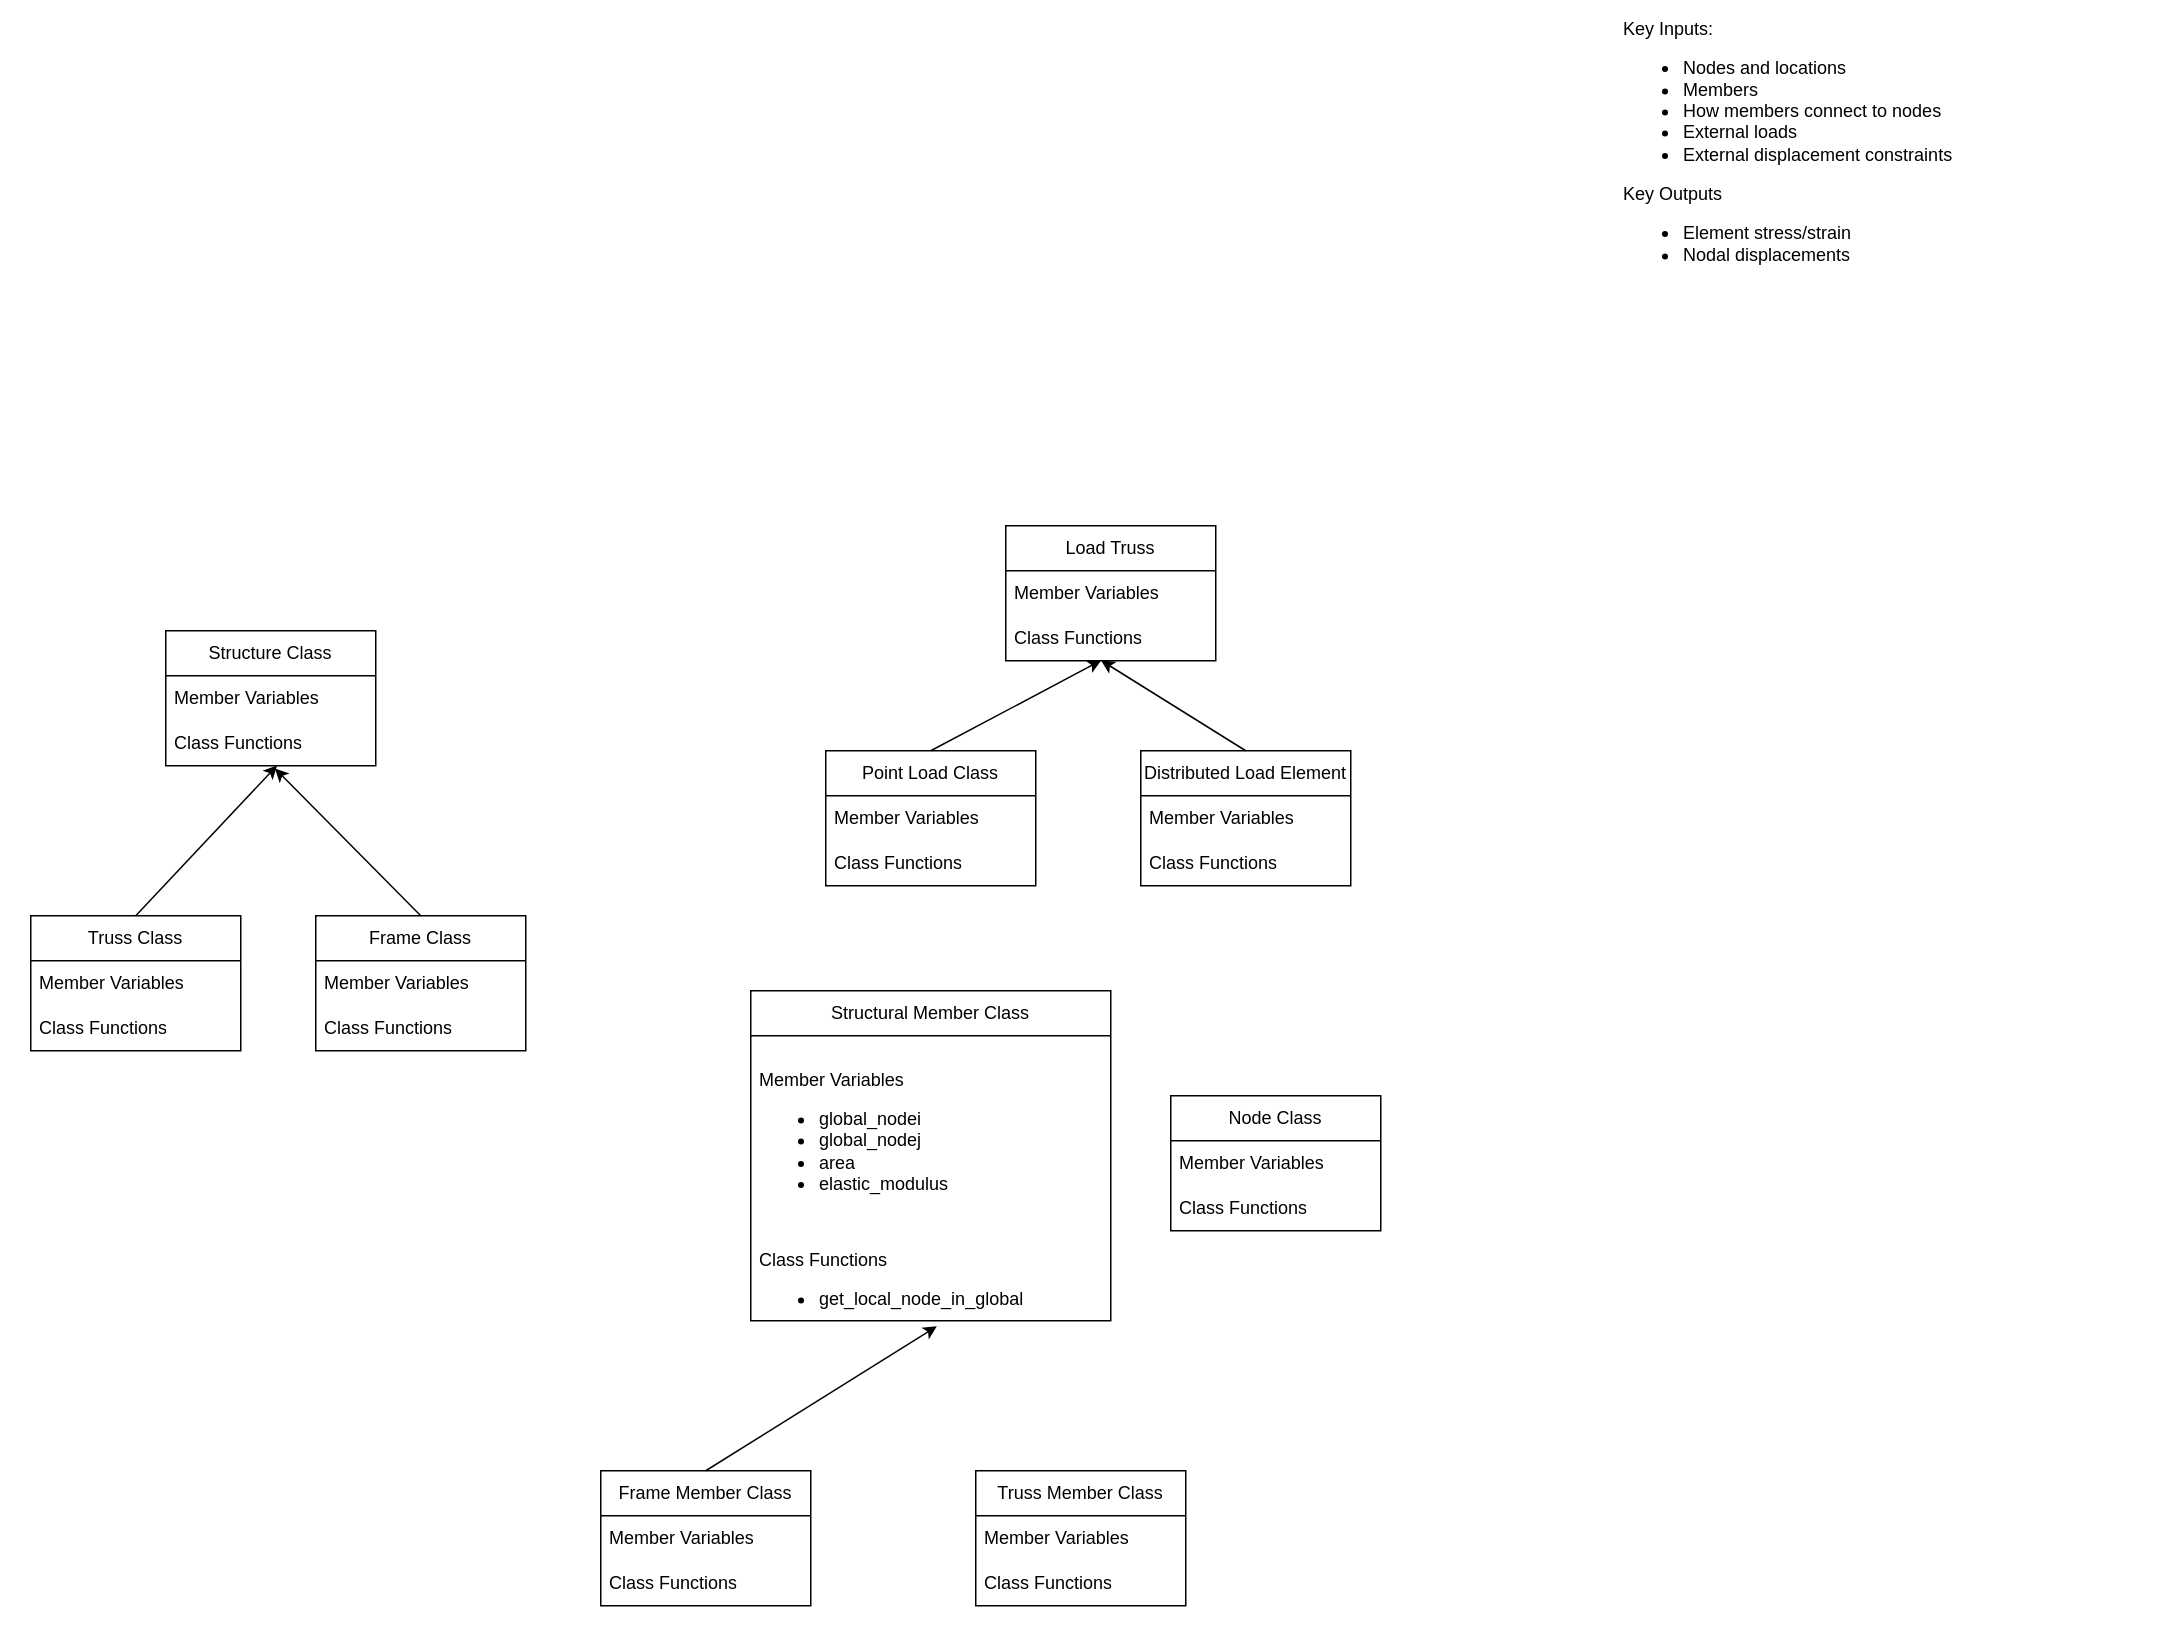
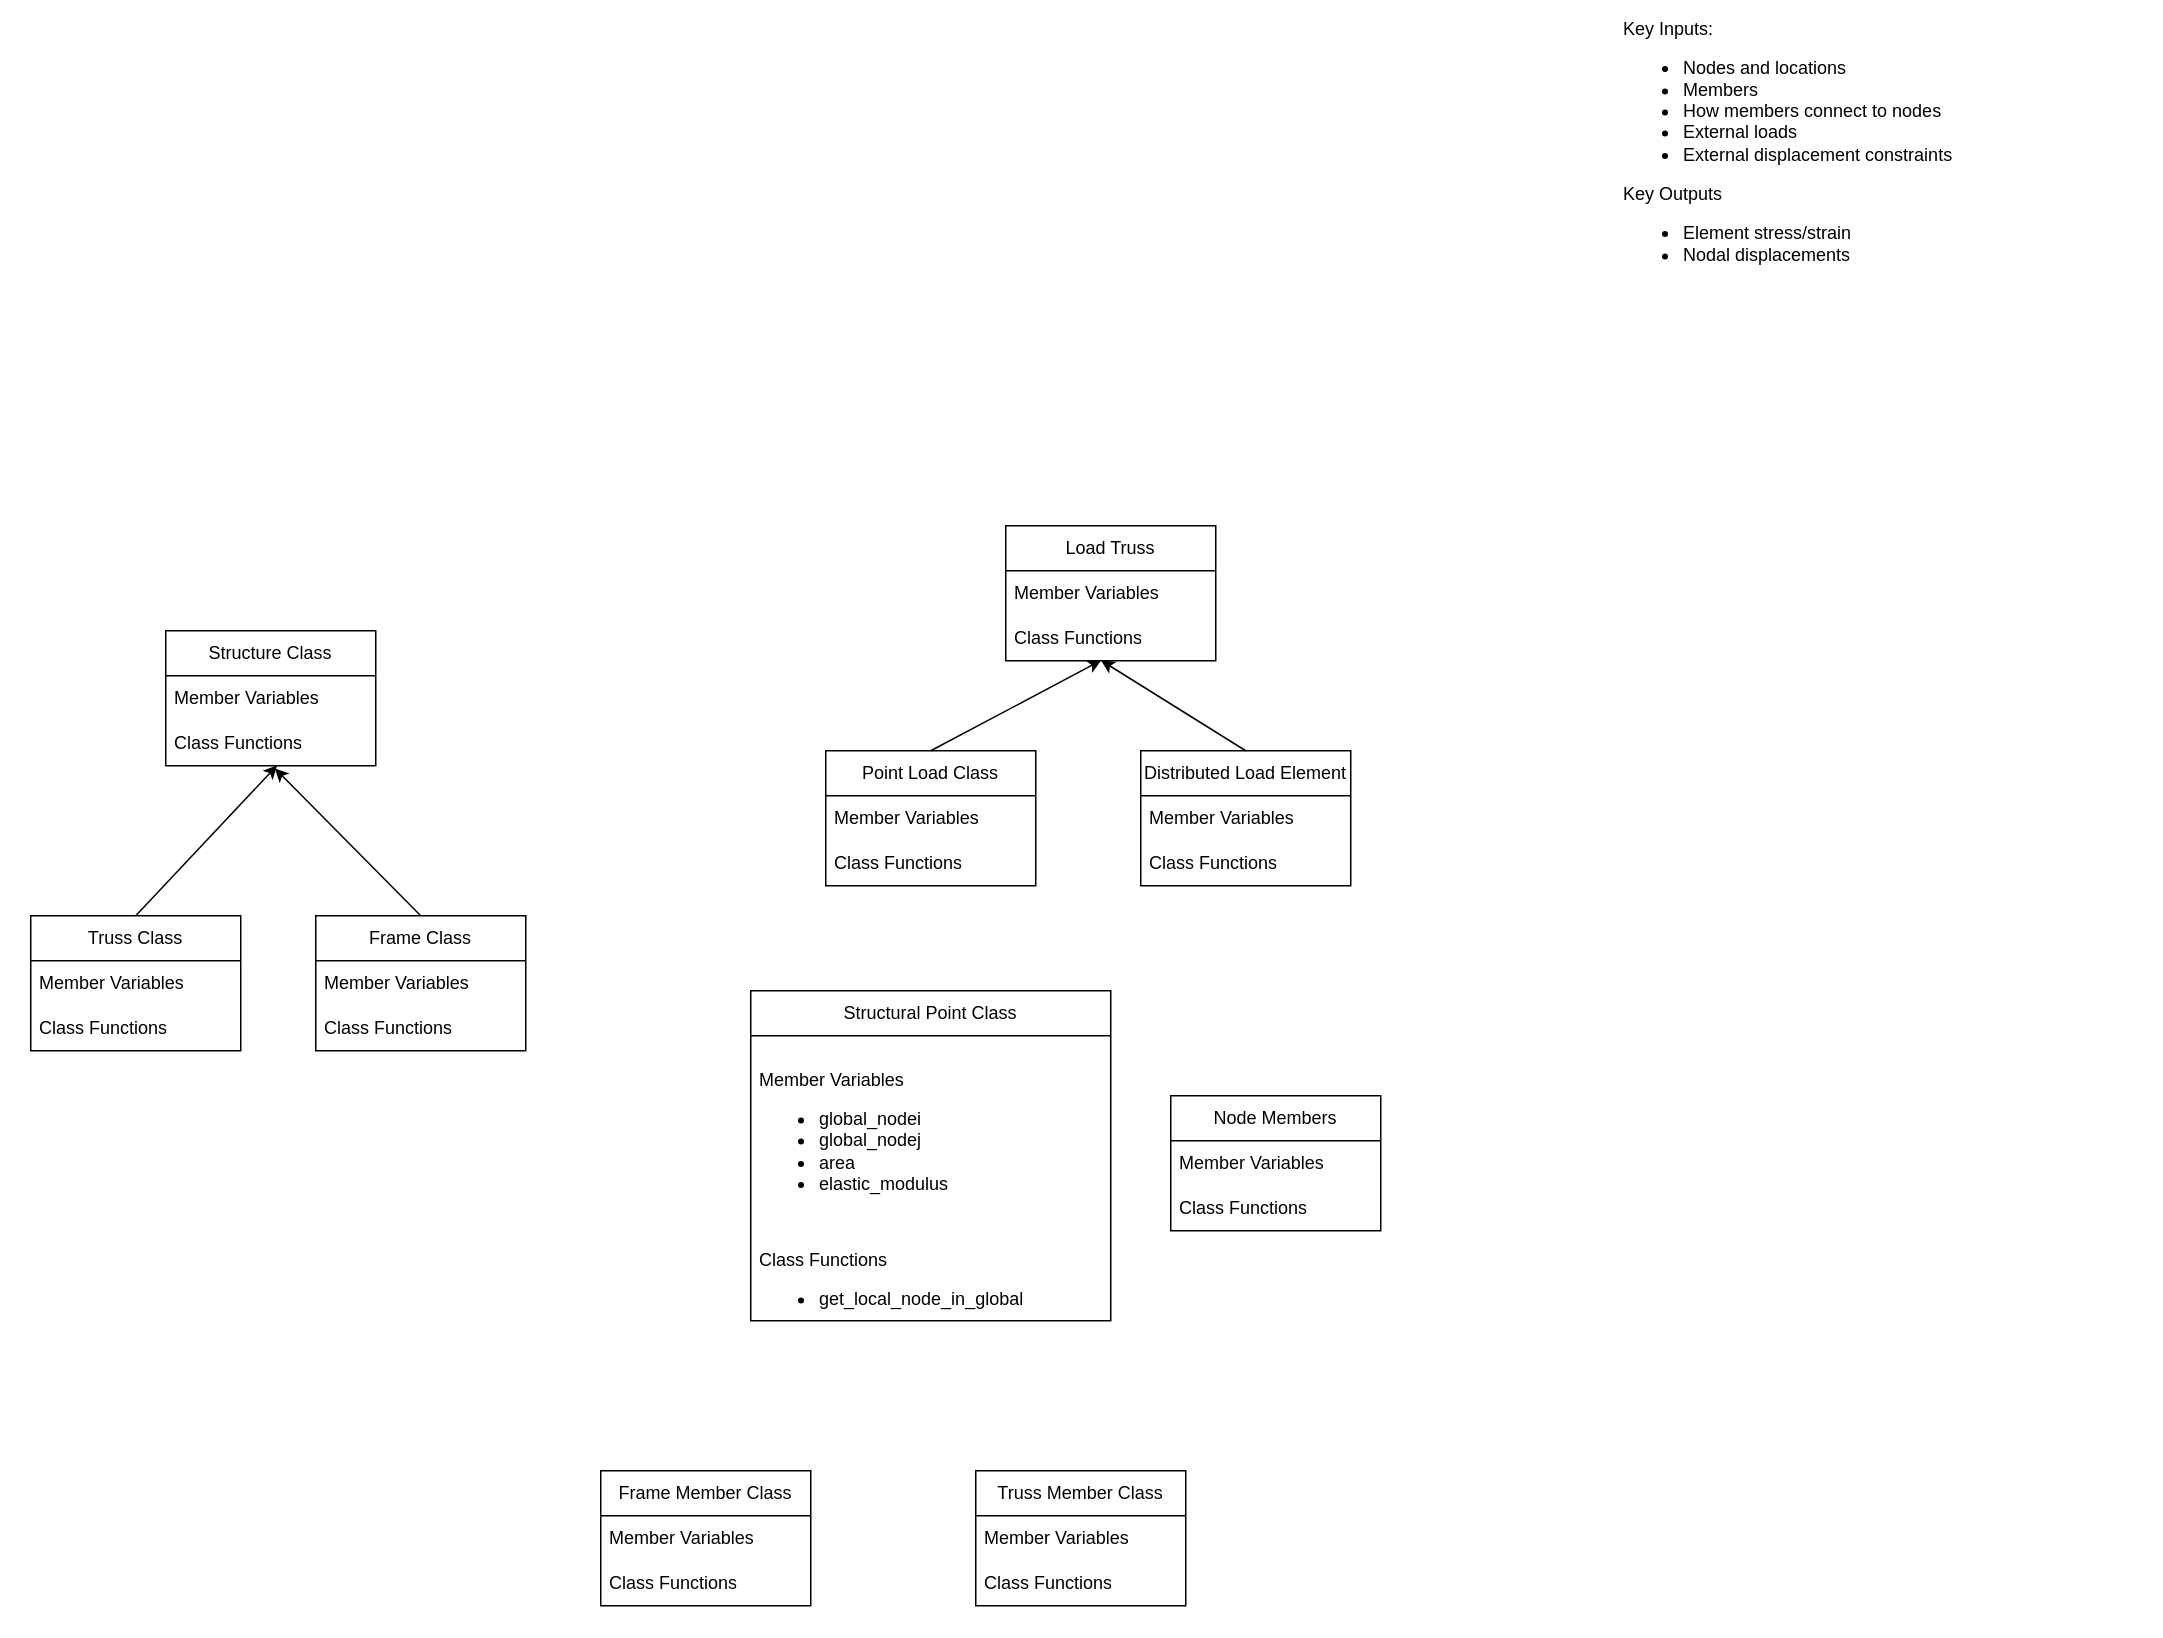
node "Structural Member Class": label "Structural Member Class" -> "Structural Point Class"
node "Node Class": label "Node Class" -> "Node Members"
edge "Frame Member Class" -> "Class Functions get_local_node_in_global": removed
